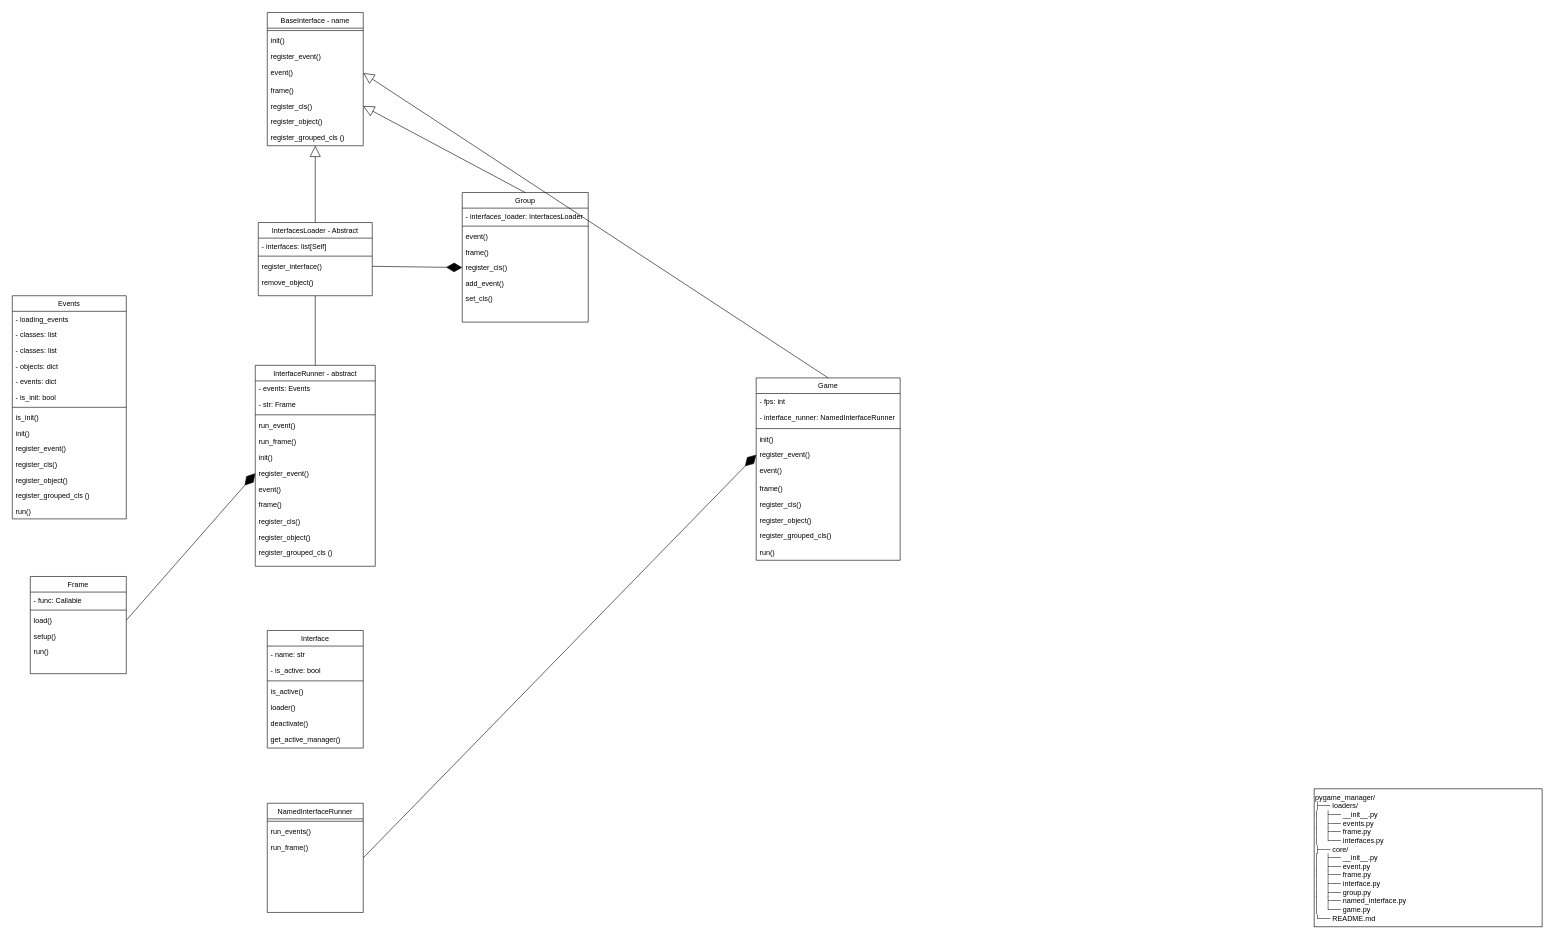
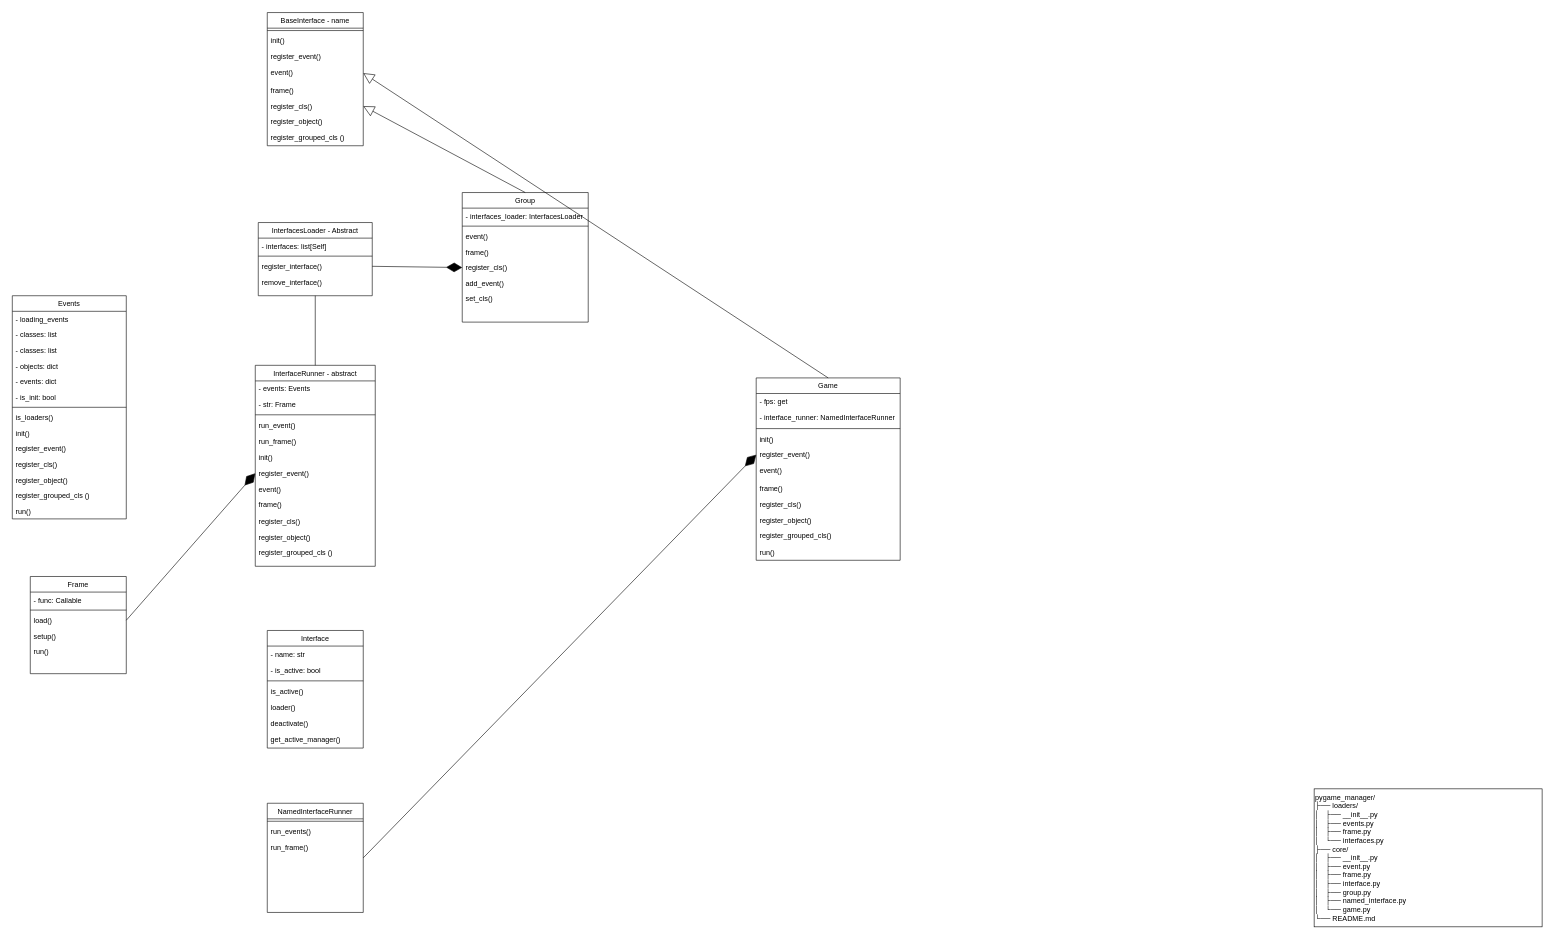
edge "InterfacesLoader - Abstract" -> "BaseInterface - name": removed
node "remove_object()": label "remove_object()" -> "remove_interface()"
node "- fps: int": label "- fps: int" -> "- fps: get"
node "is_init()": label "is_init()" -> "is_loaders()"
